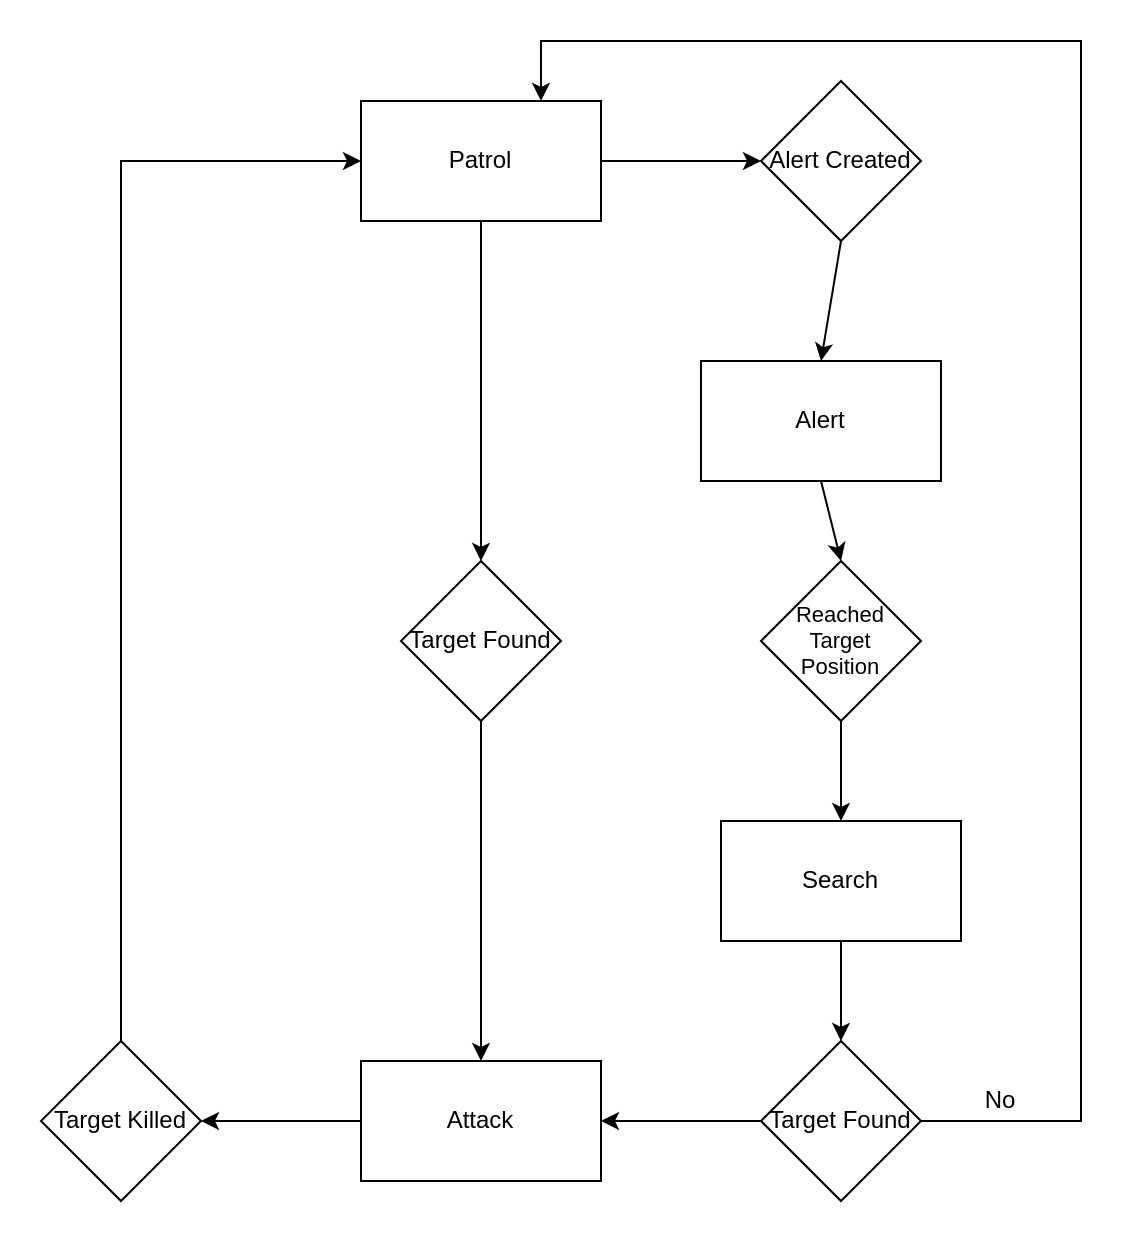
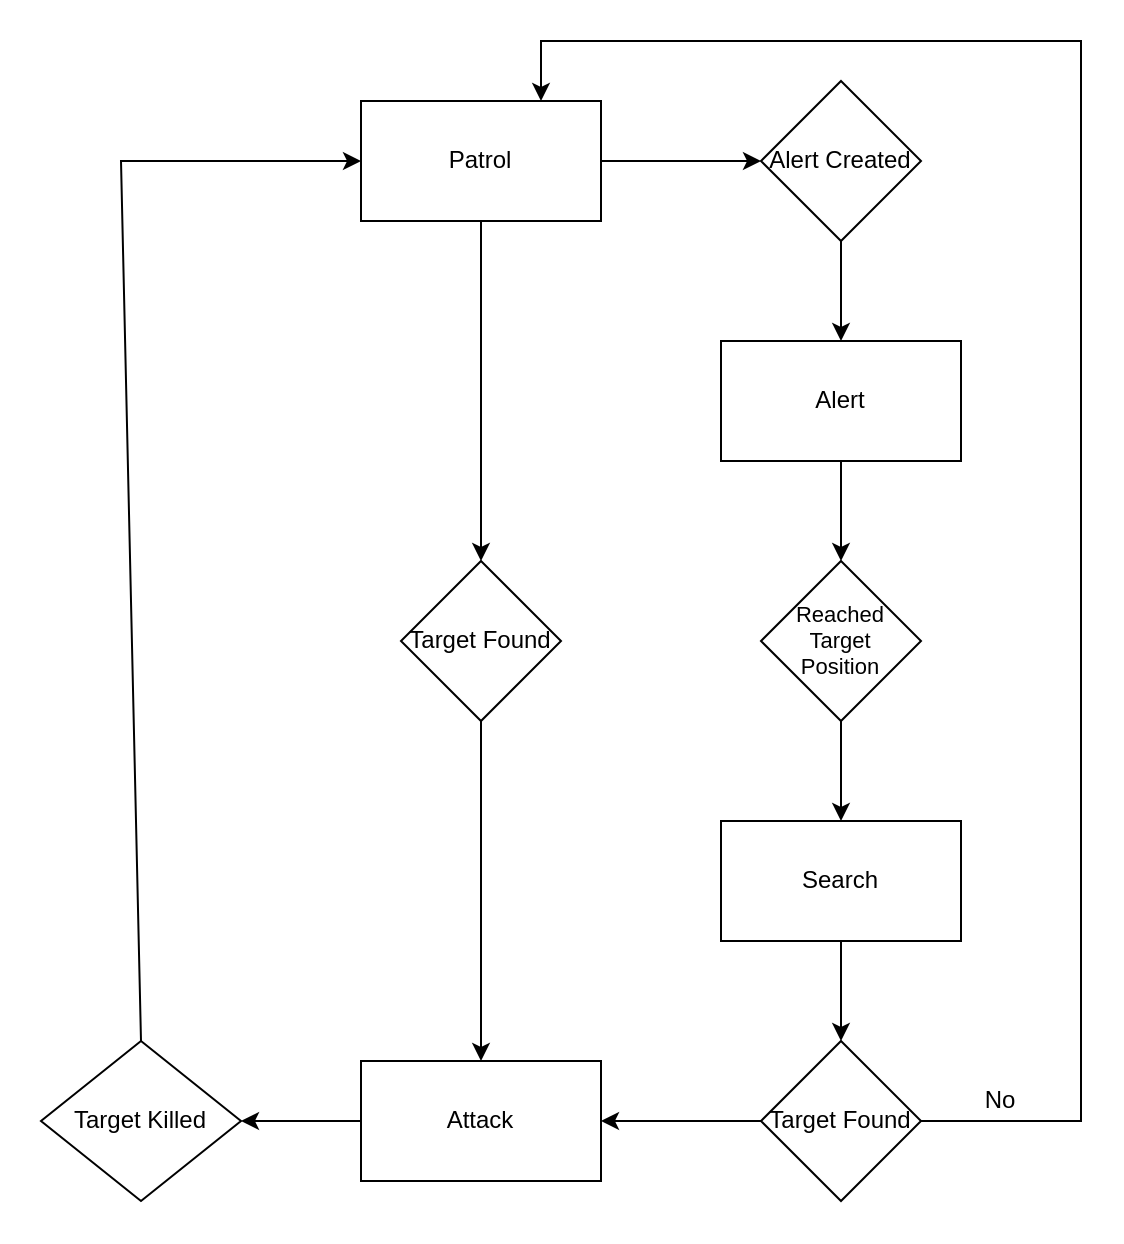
node "Alert": moved (821, 421) -> (841, 401)
node "Target Killed": size 160x160 -> 200x160
